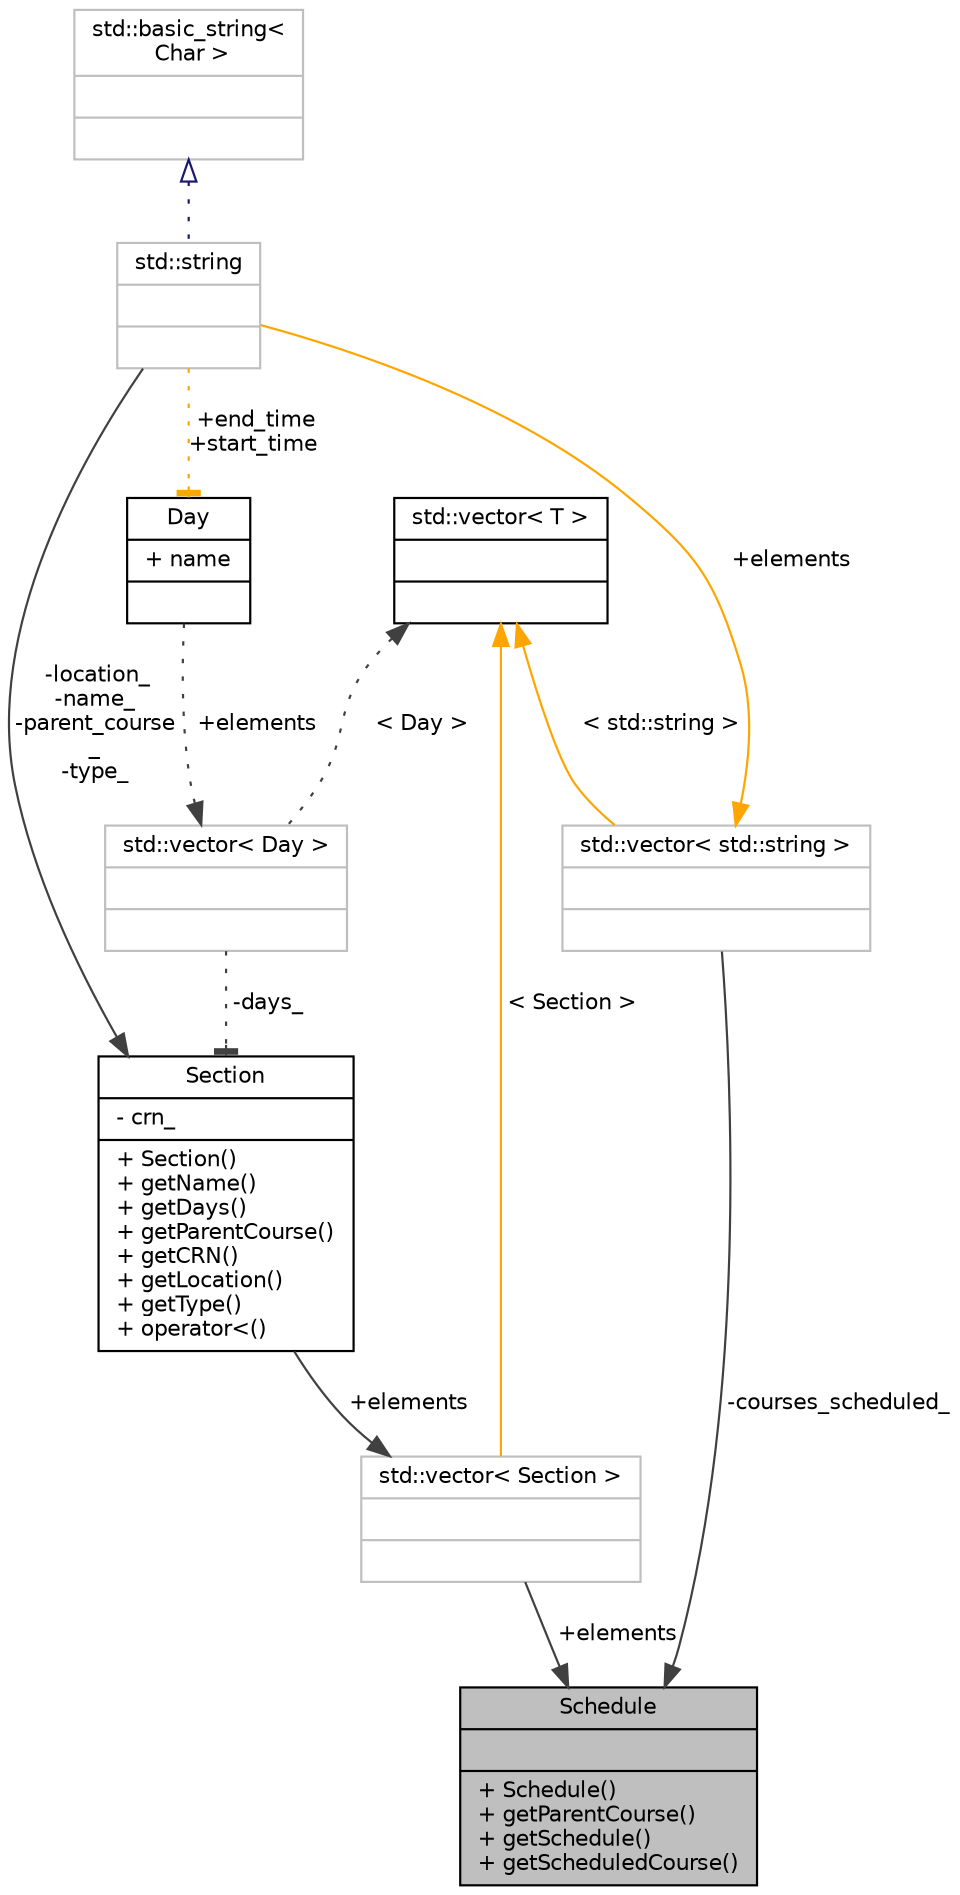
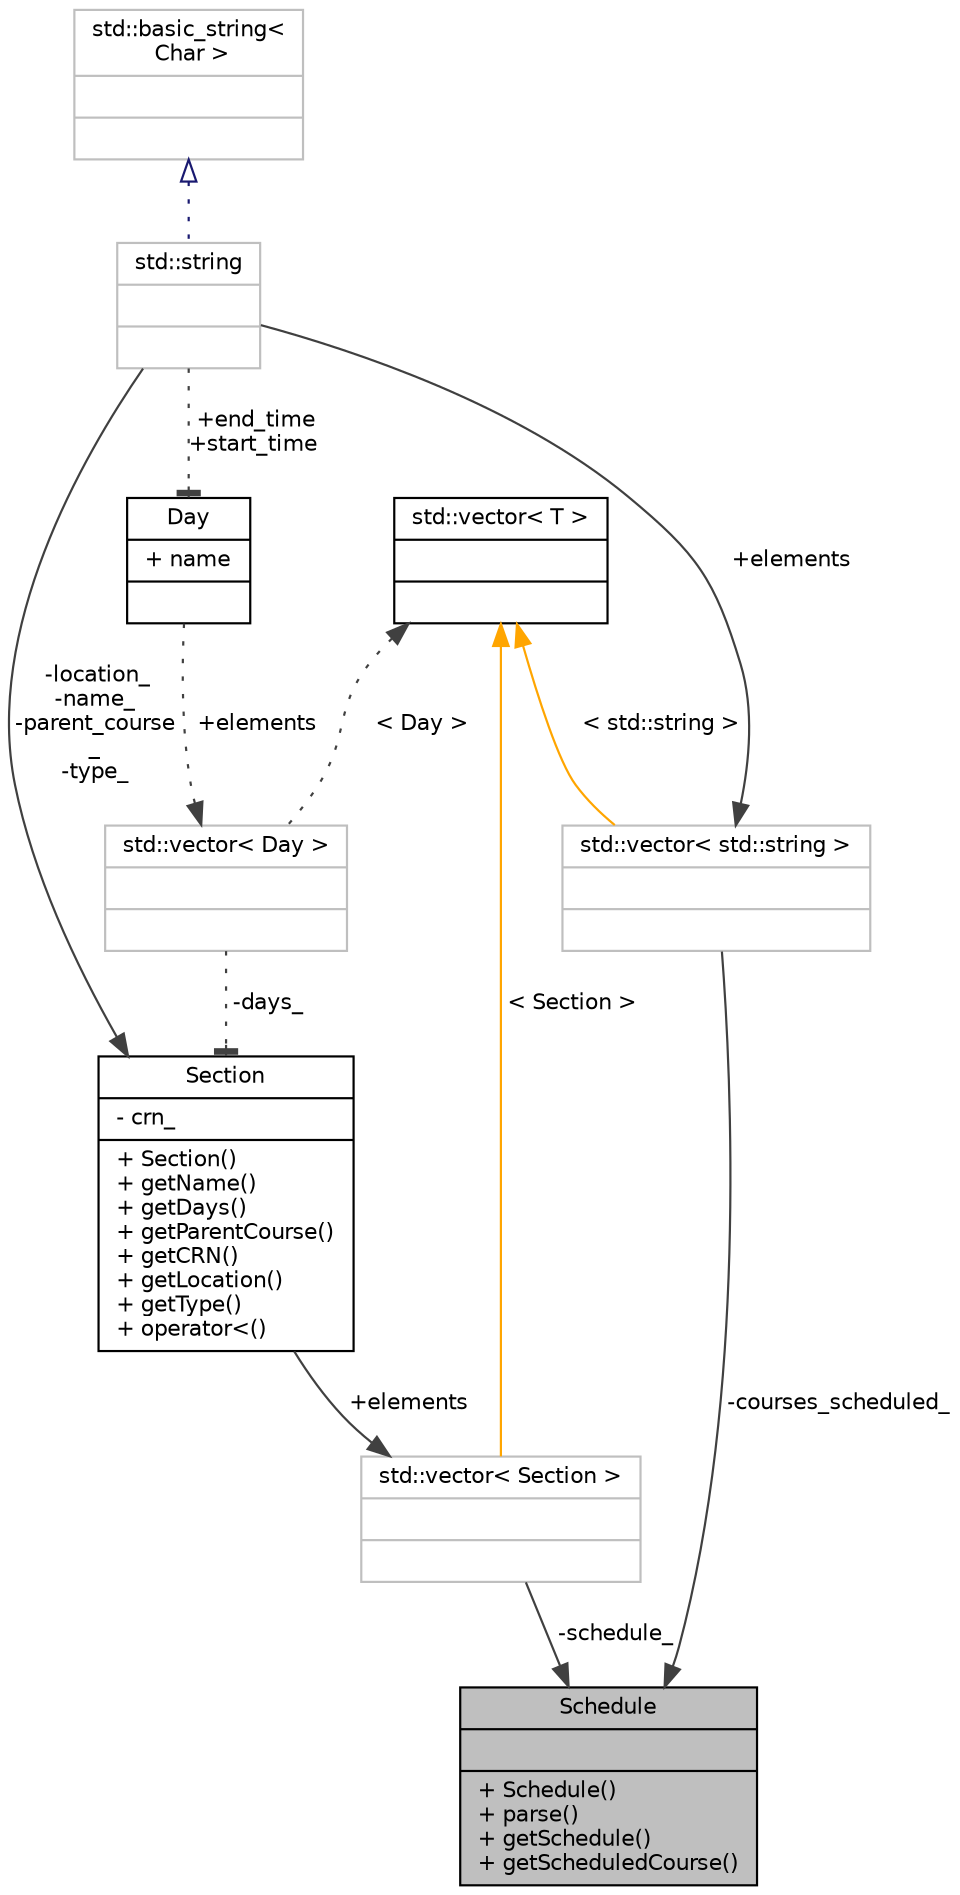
edge "std::string" -> "Day": color orange -> grey25
edge "std::string" -> "std::vector< std::string >": color orange -> grey25
edge "std::vector< Section >" -> "Schedule": label " +elements" -> " -schedule_"
node "Schedule": text "+ getParentCourse()" -> "+ parse()"
